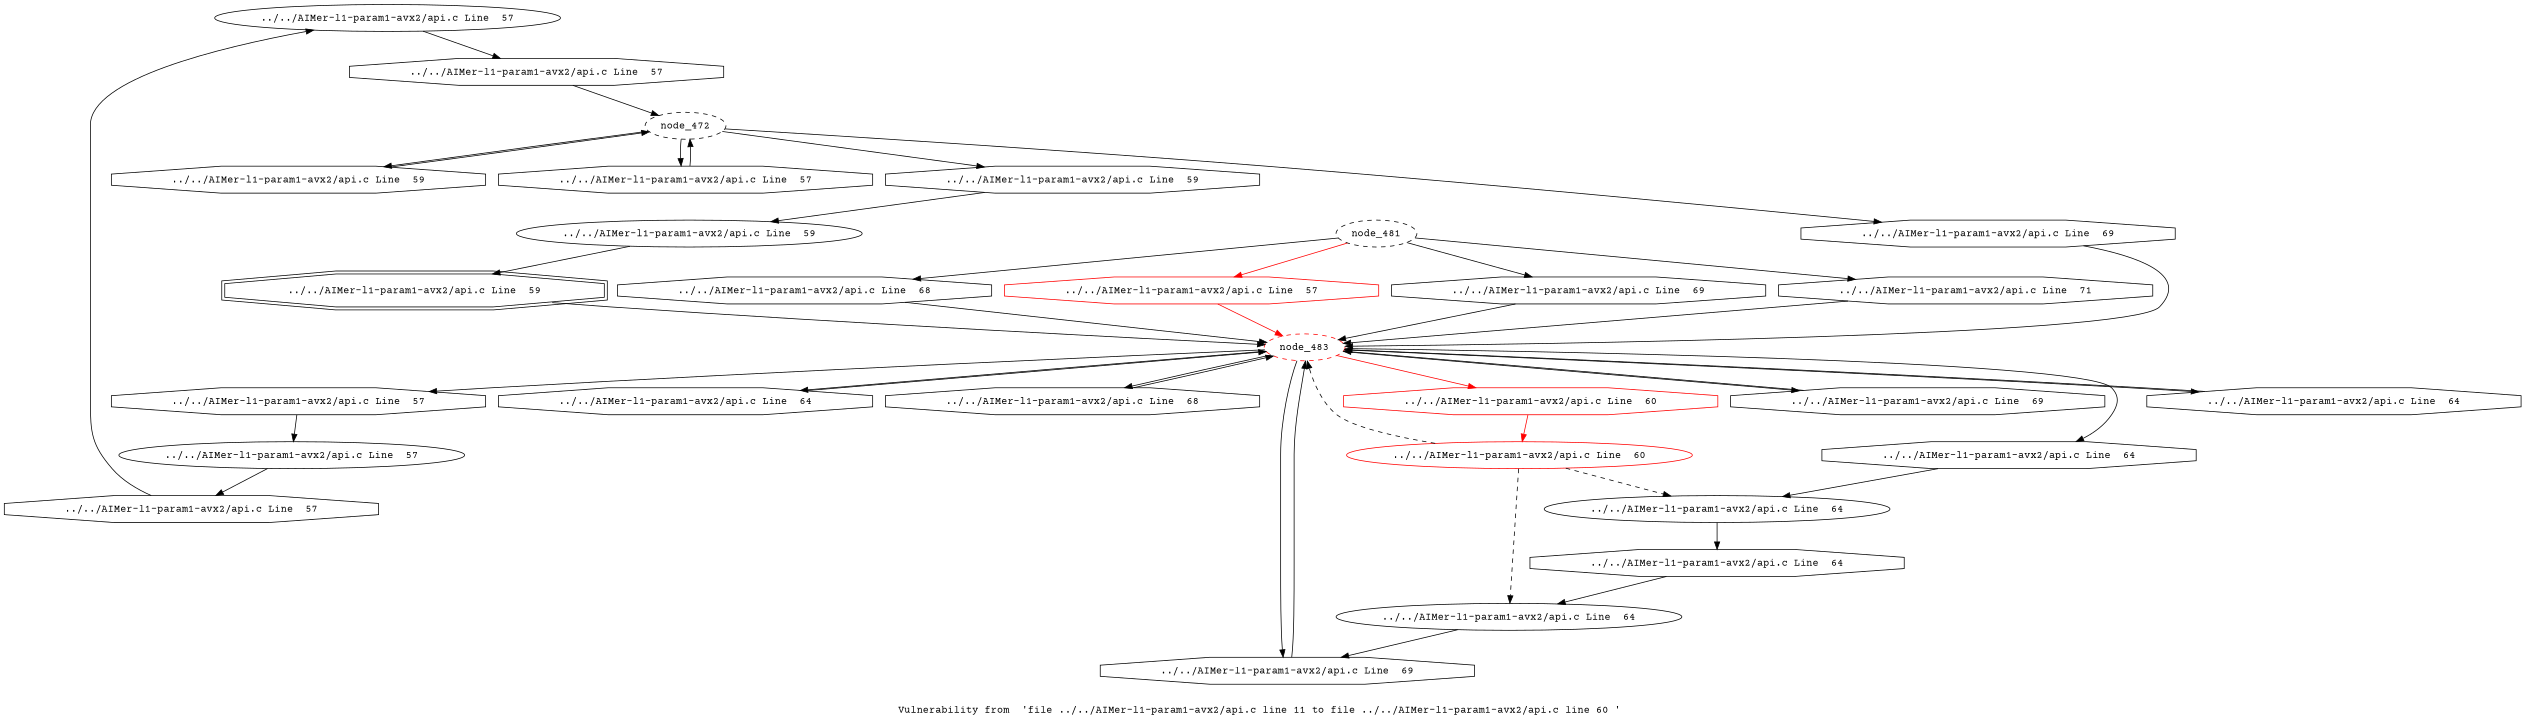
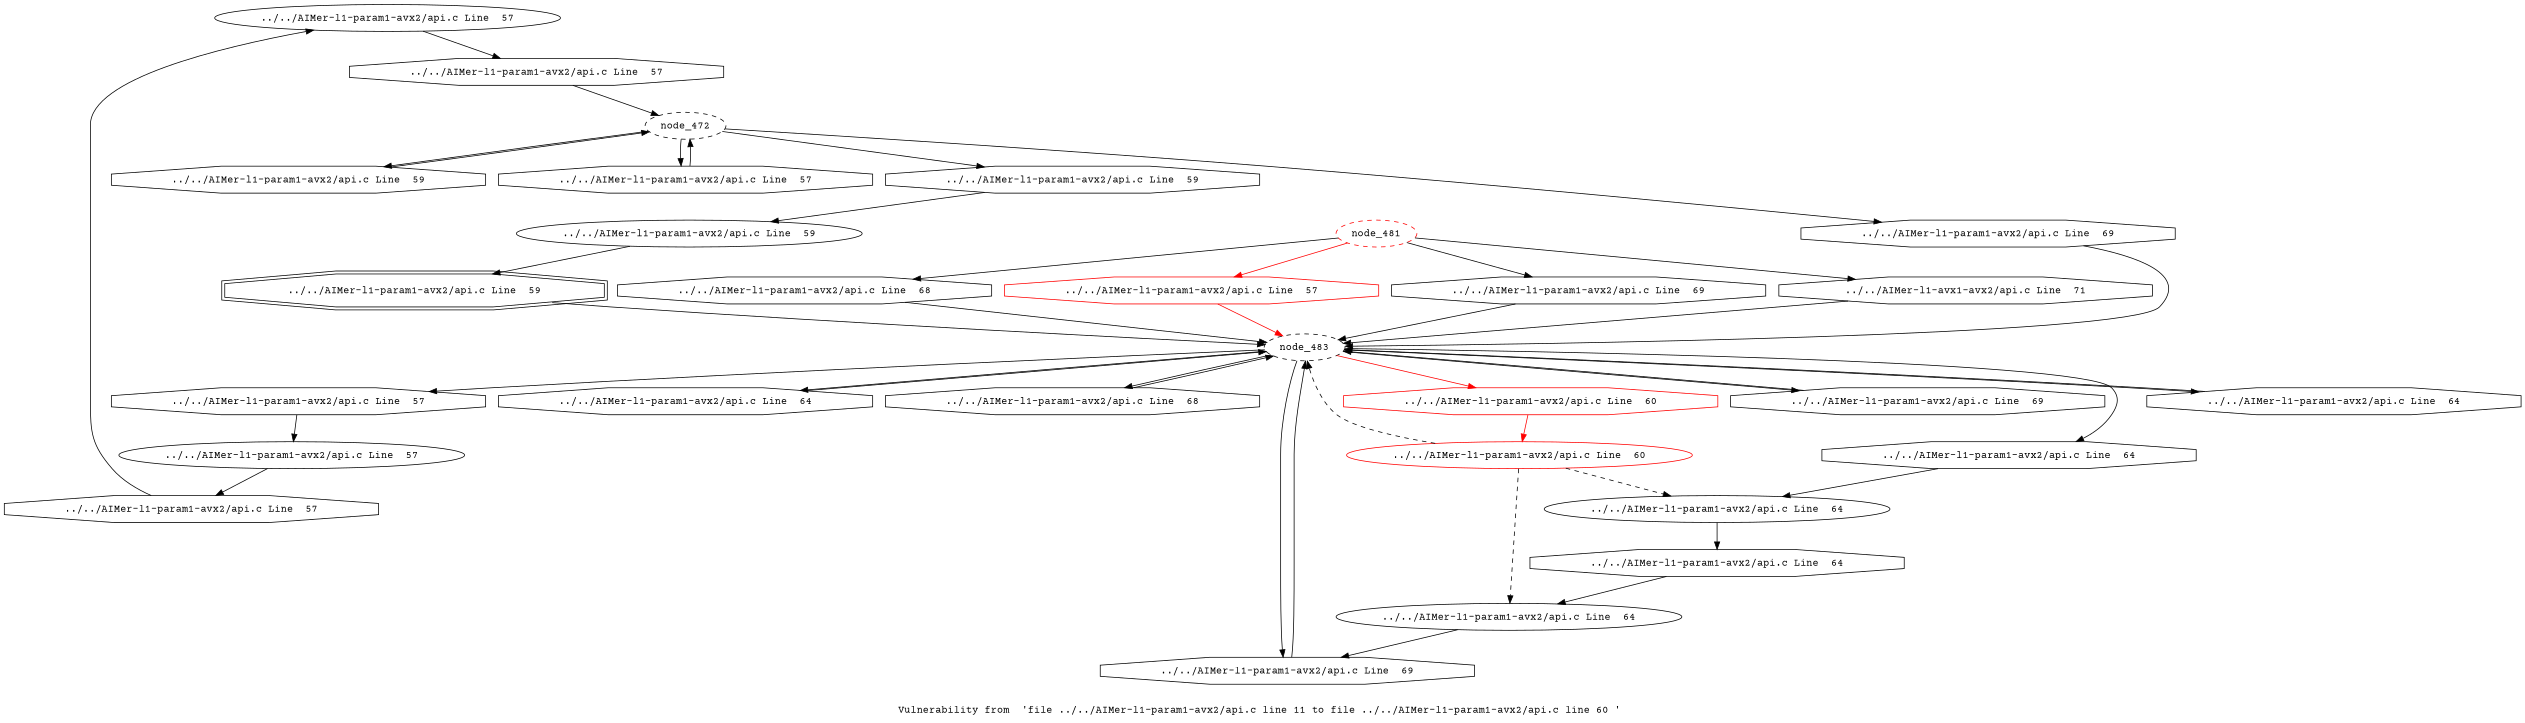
node "node_481": color black -> red
node "../../AIMer-l1-param1-avx2/api.c Line  71": label "../../AIMer-l1-param1-avx2/api.c Line  71" -> "../../AIMer-l1-avx1-avx2/api.c Line  71"
node "node_483": color red -> black
